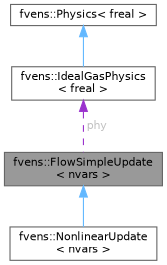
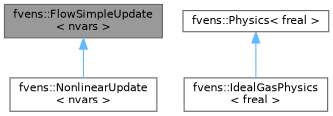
edge "fvens::FlowSimpleUpdate < nvars >" -> "fvens::IdealGasPhysics < freal >": removed, label "phy"
